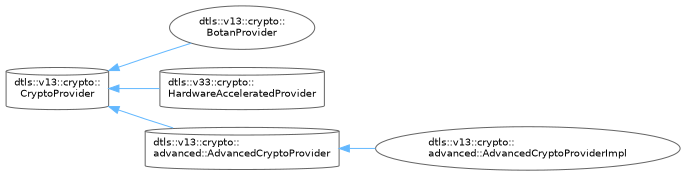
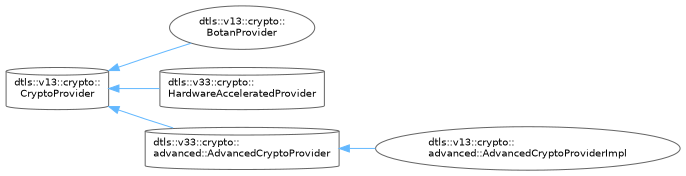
node "dtls::v13::crypto:: advanced::AdvancedCryptoProvider": label "dtls::v13::crypto:: advanced::AdvancedCryptoProvider" -> "dtls::v33::crypto:: advanced::AdvancedCryptoProvider"
